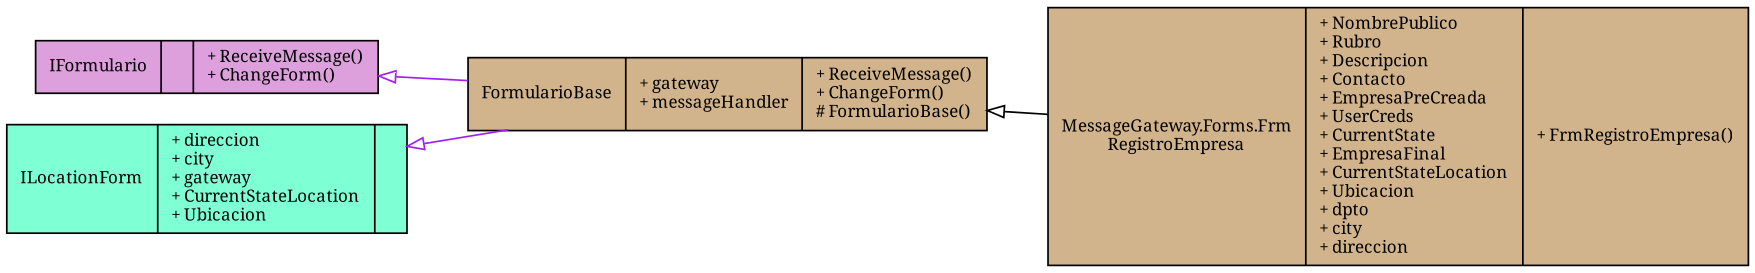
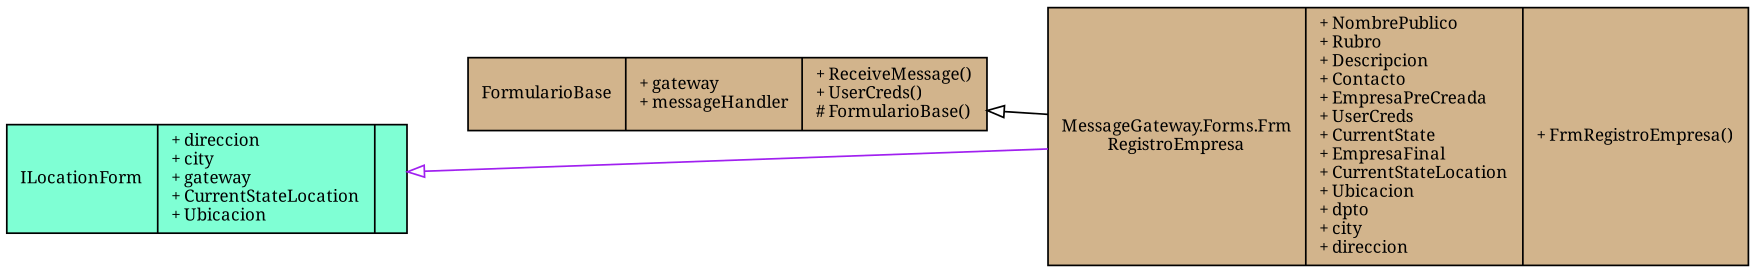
node "IFormulario": removed
node "FormularioBase": text "+ ChangeForm()" -> "+ UserCreds()"
edge "FormularioBase" -> "ILocationForm": now "MessageGateway.Forms.Frm" -> "ILocationForm"
